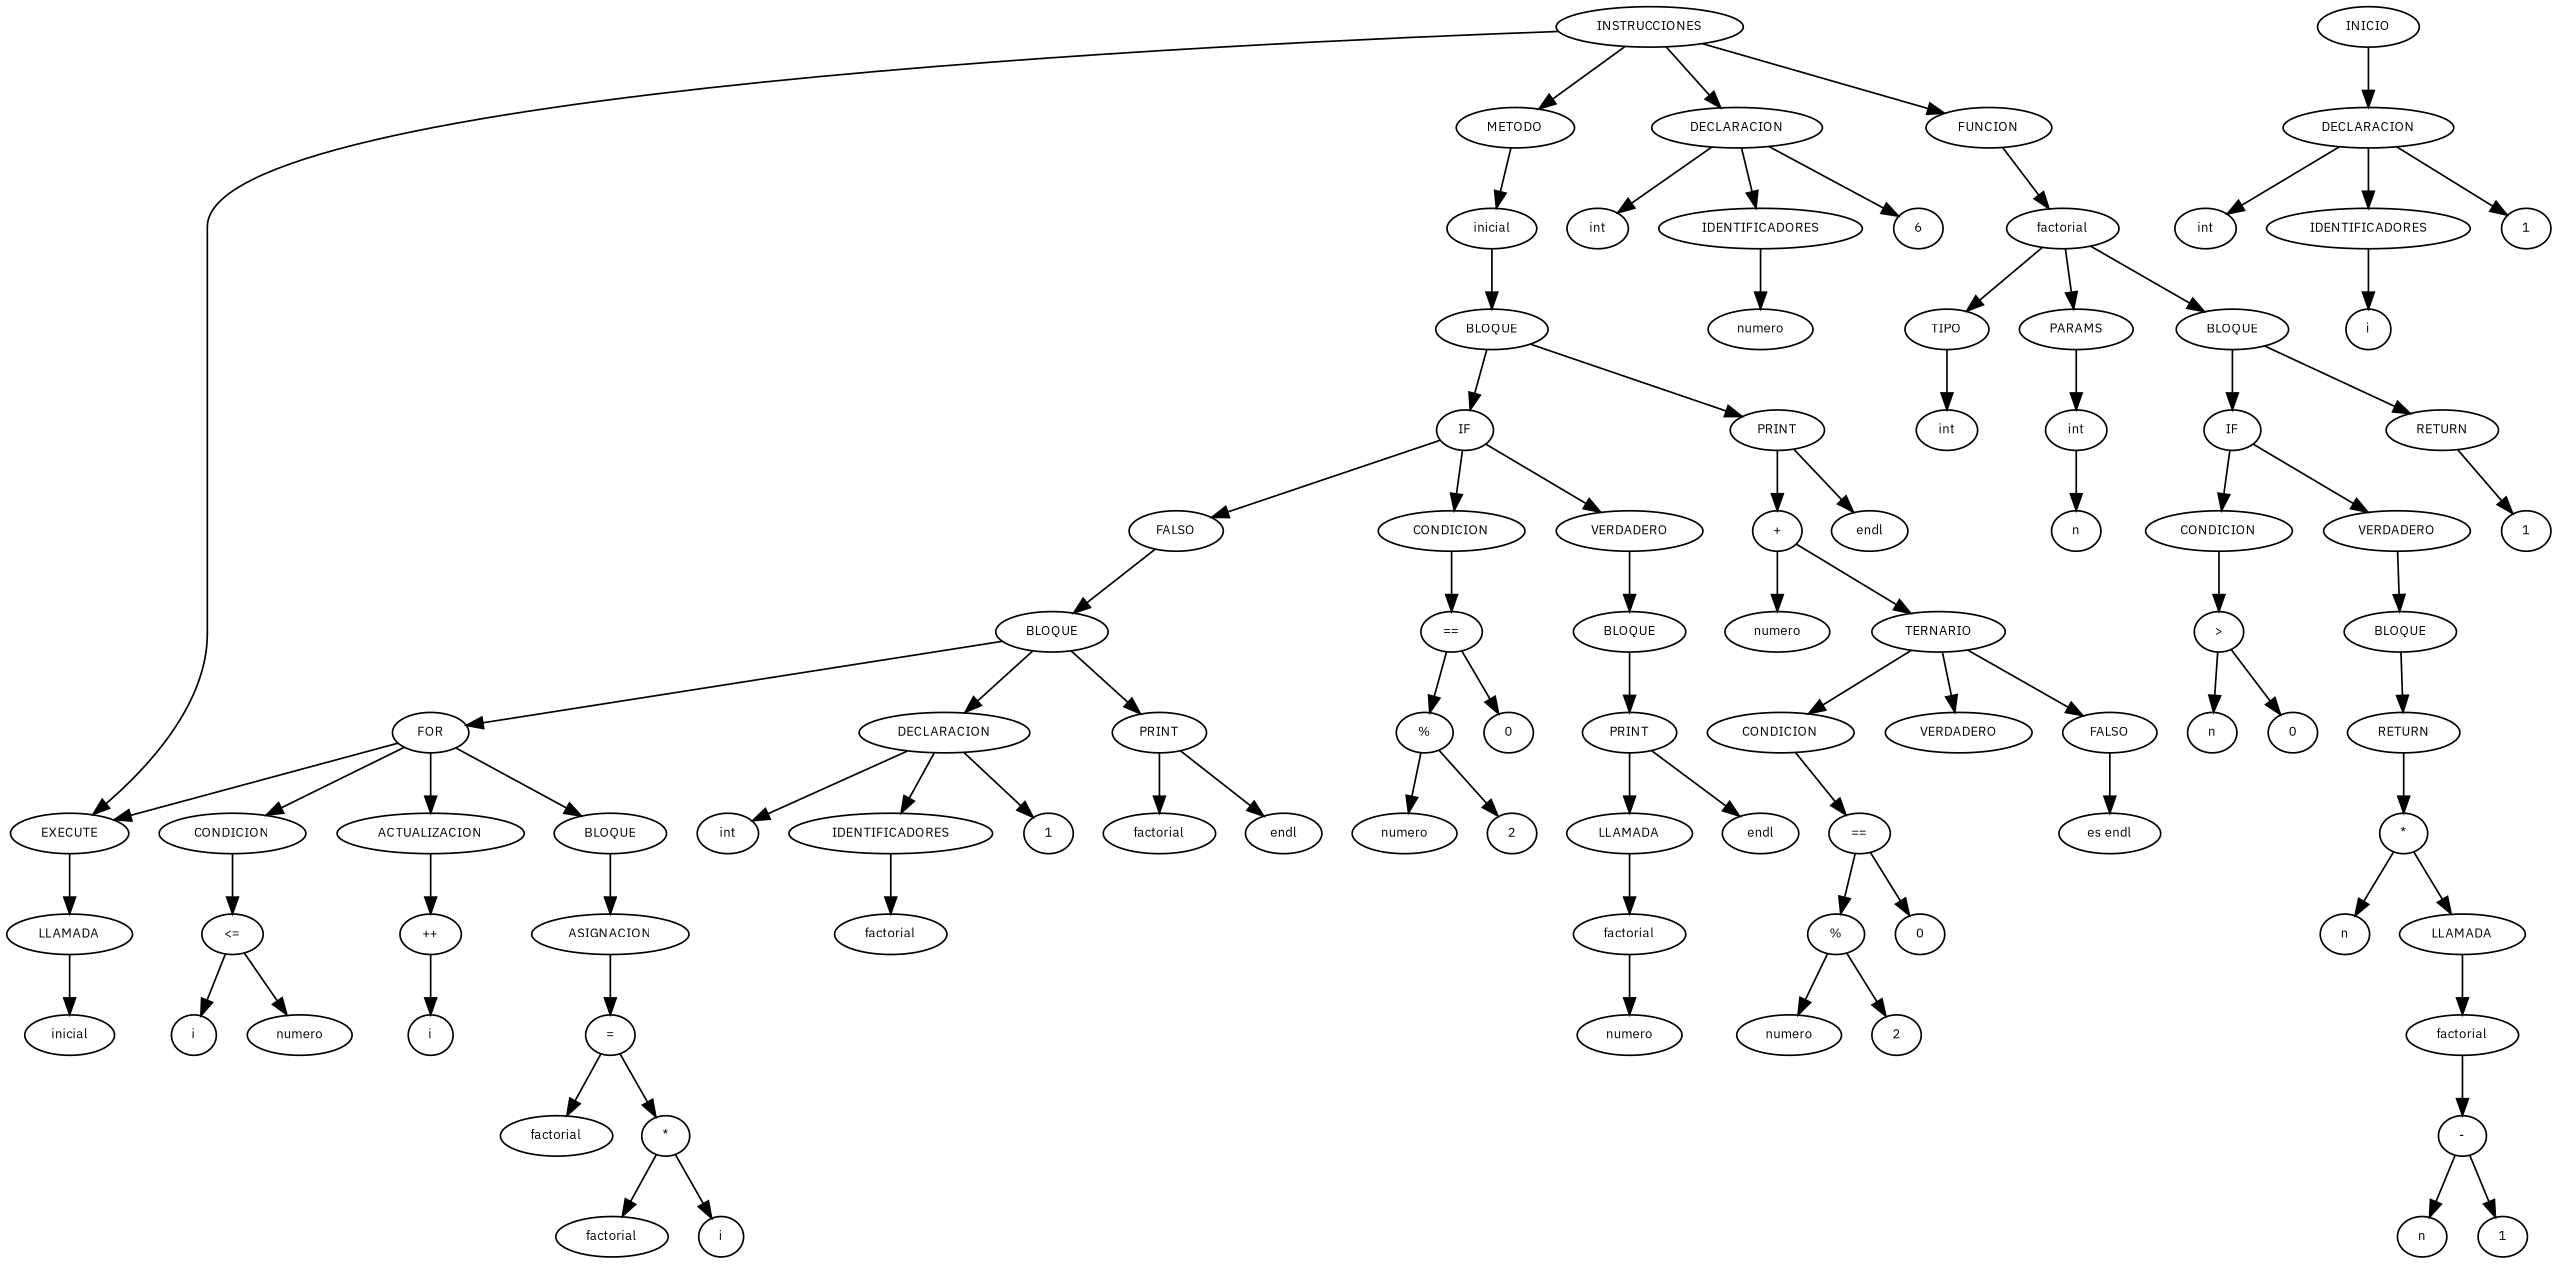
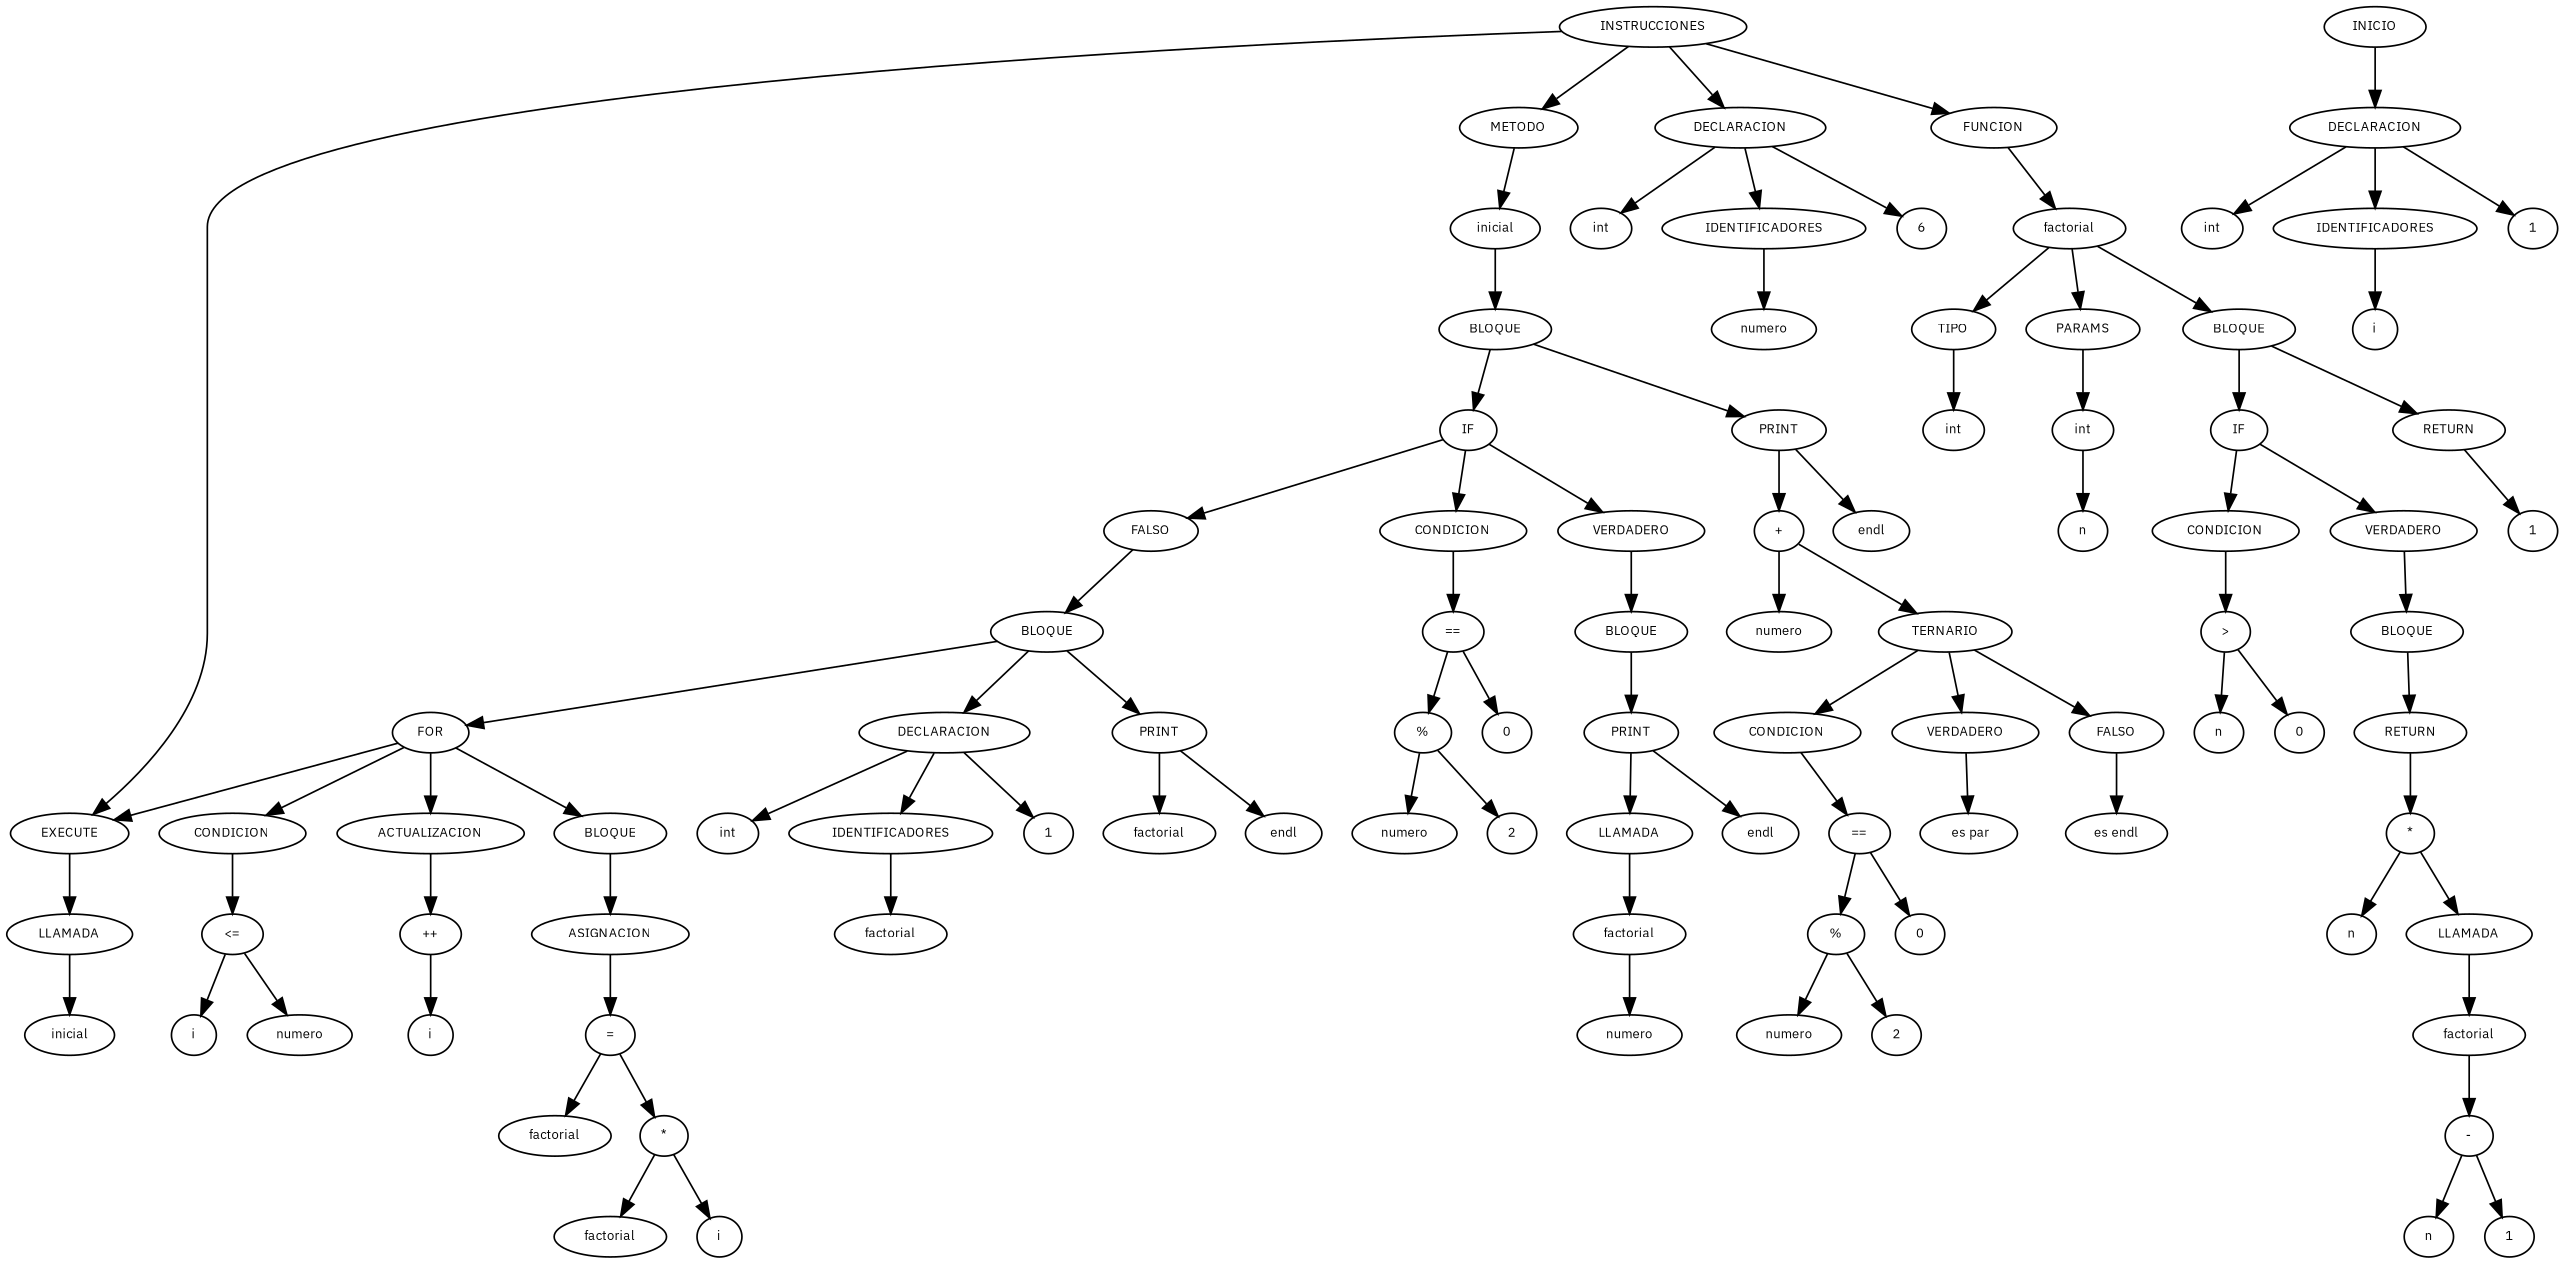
node "es par": added
